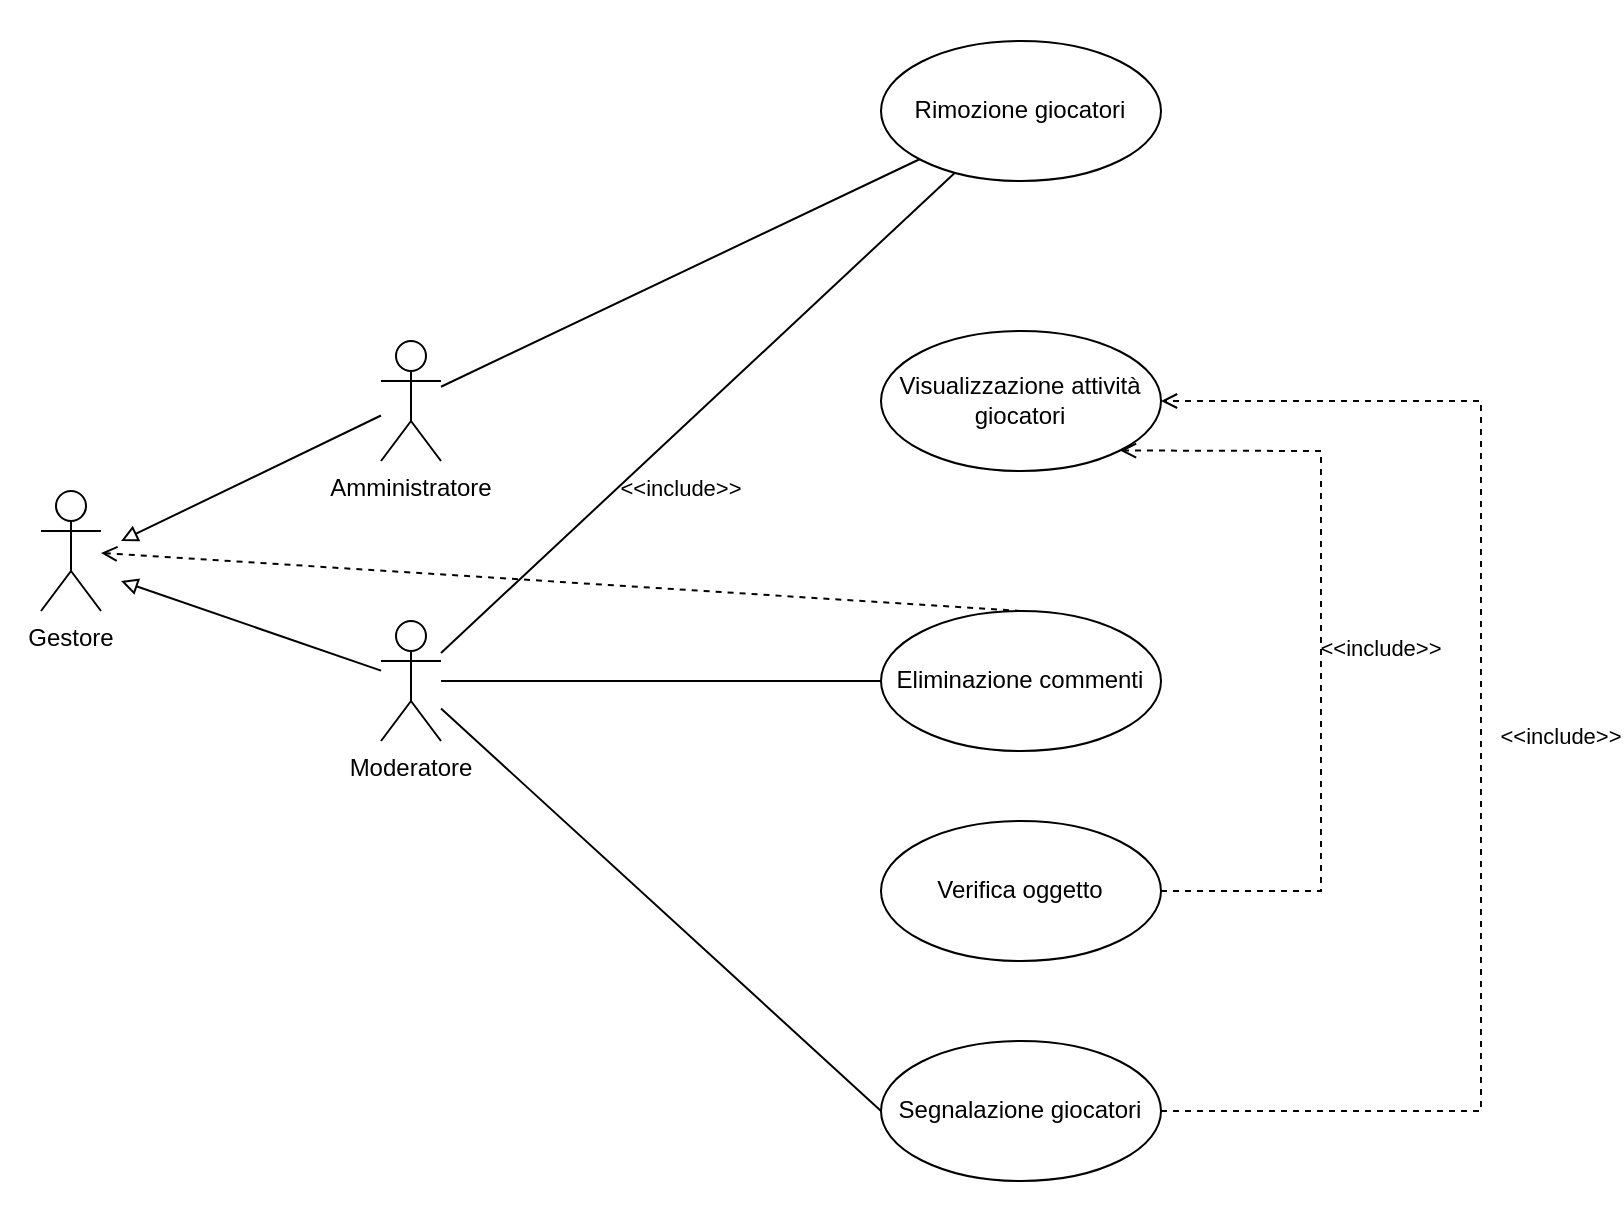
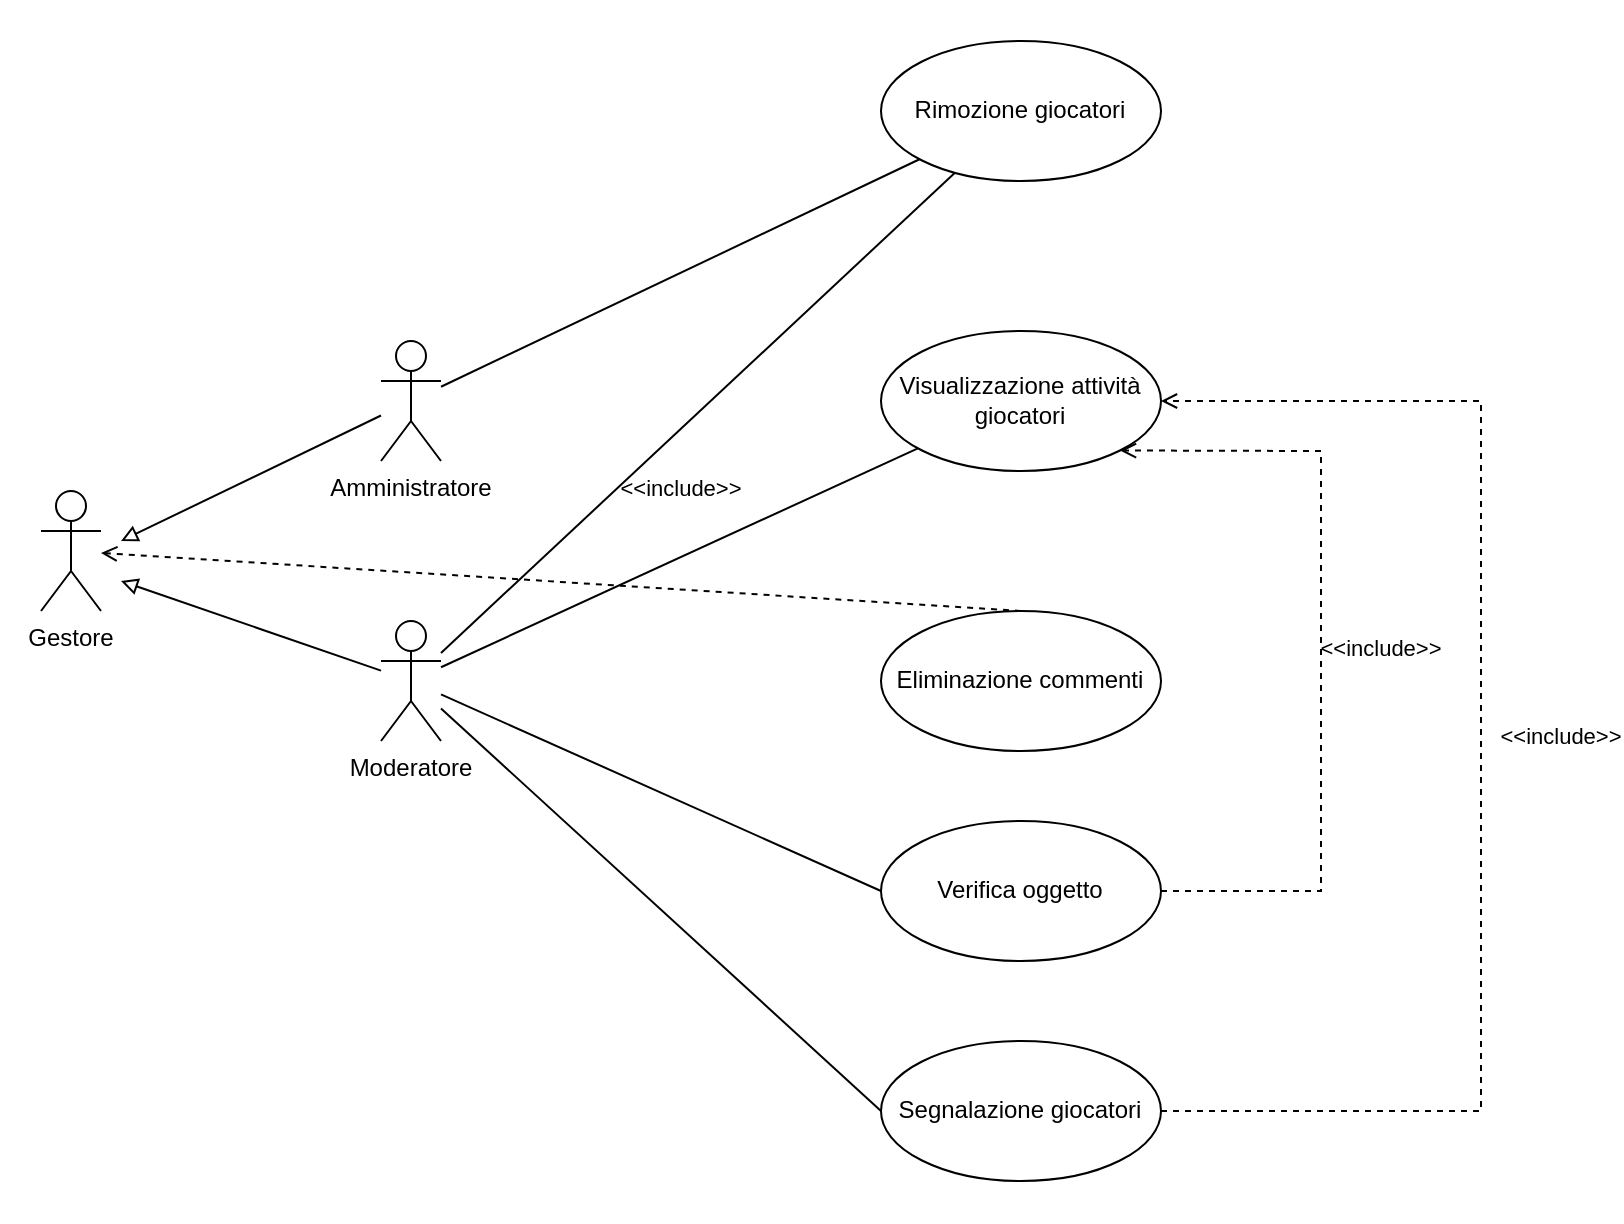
edge "Moderatore" -- "Eliminazione commenti": now "Moderatore" -- "Visualizzazione attività giocatori"
edge "Moderatore" -- "Verifica oggetto": added
